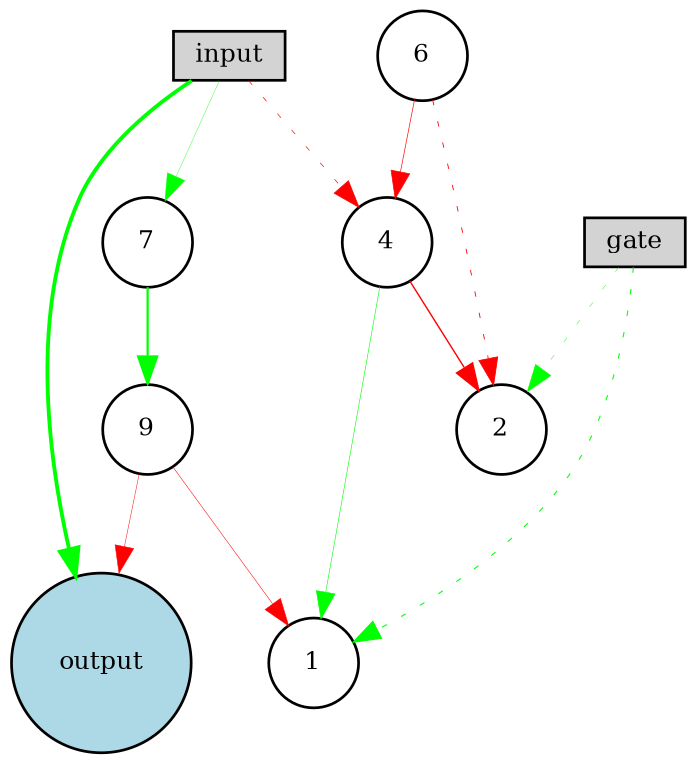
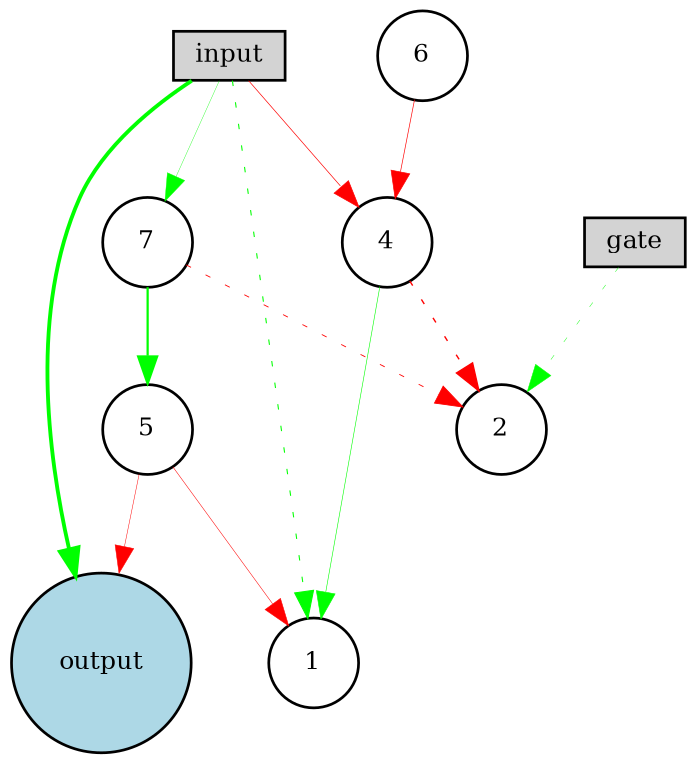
edge "input" -> "4": style dotted -> solid
edge "6" -> "2": now "7" -> "2"
edge "4" -> "2": style solid -> dotted
node "9": label "9" -> "5"
edge "gate" -> "1": now "input" -> "1"
